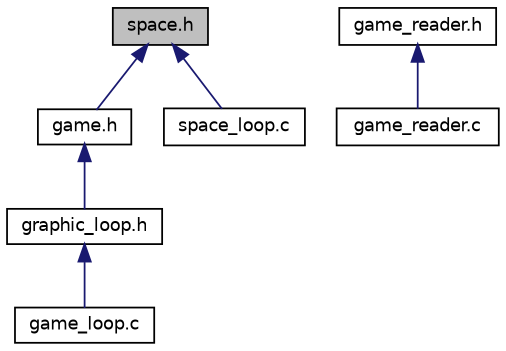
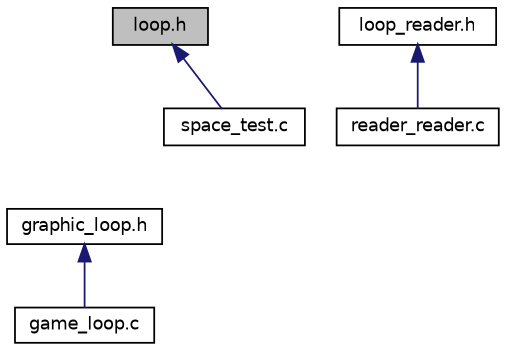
node "space.h": label "space.h" -> "loop.h"
node "game_reader.h": label "game_reader.h" -> "loop_reader.h"
node "game.h": removed
node "space_loop.c": label "space_loop.c" -> "space_test.c"
node "game_reader.c": label "game_reader.c" -> "reader_reader.c"
